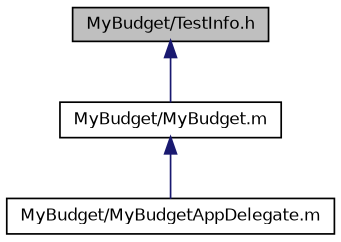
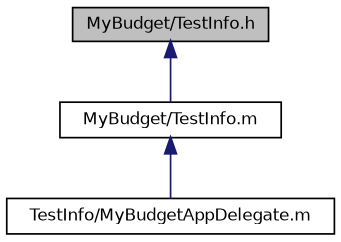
node "MyBudget/MyBudget.m": label "MyBudget/MyBudget.m" -> "MyBudget/TestInfo.m"
node "MyBudget/MyBudgetAppDelegate.m": label "MyBudget/MyBudgetAppDelegate.m" -> "TestInfo/MyBudgetAppDelegate.m"
